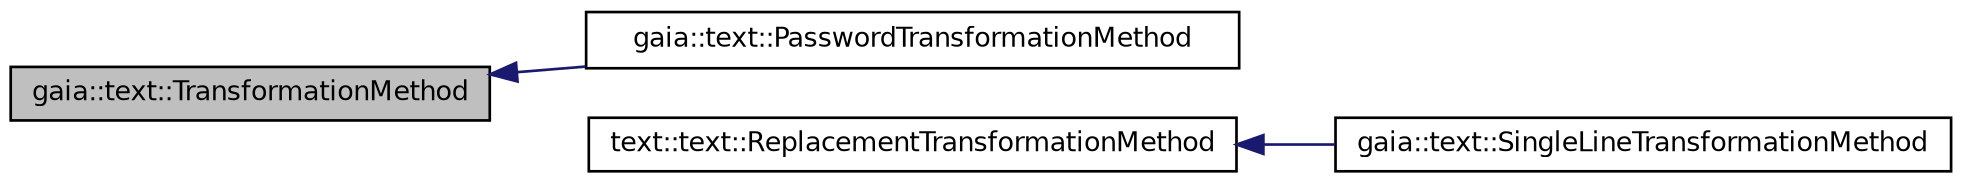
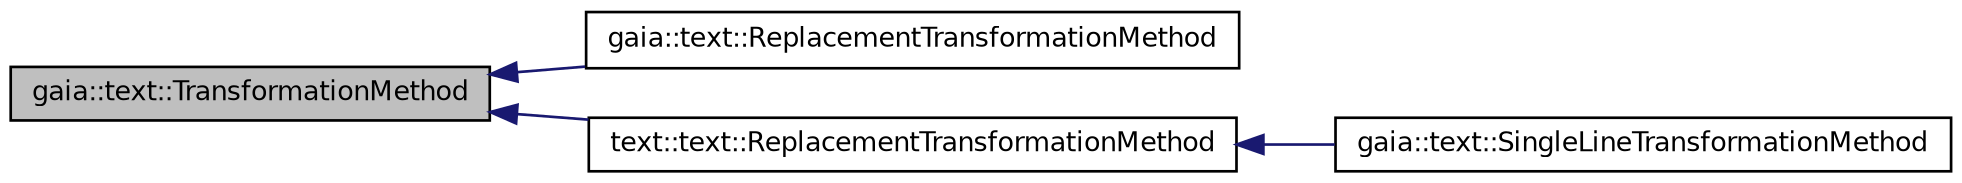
node "gaia::text::PasswordTransformationMethod": label "gaia::text::PasswordTransformationMethod" -> "gaia::text::ReplacementTransformationMethod"
edge "text::text::ReplacementTransformationMethod" -> "gaia::text::TransformationMethod": added
